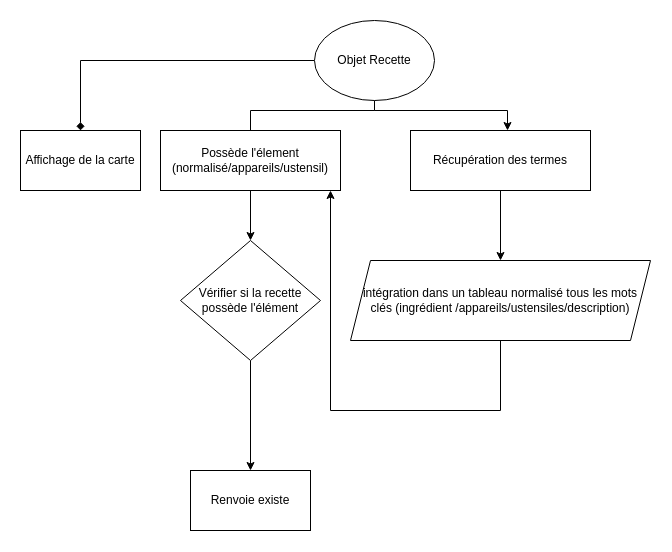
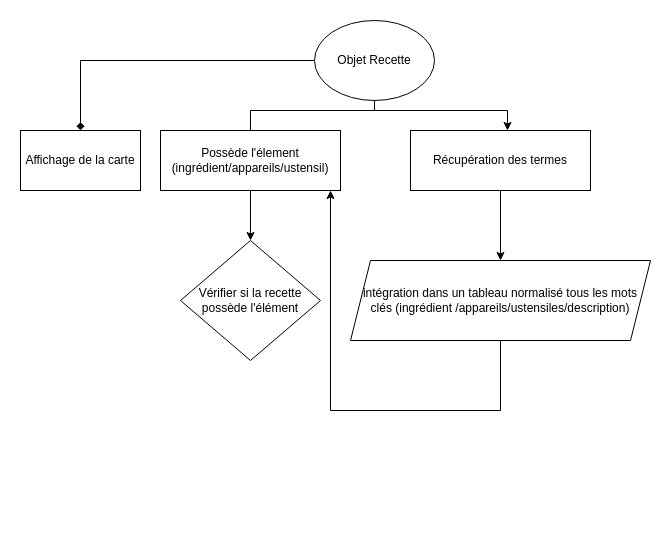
node "Possède l'élement (normalisé/appareils/ustensil)": label "Possède l'élement (normalisé/appareils/ustensil)" -> "Possède l'élement (ingrédient/appareils/ustensil)"
edge "Vérifier si la recette possède l'élément" -> "Renvoie existe": removed
node "Renvoie existe": removed
